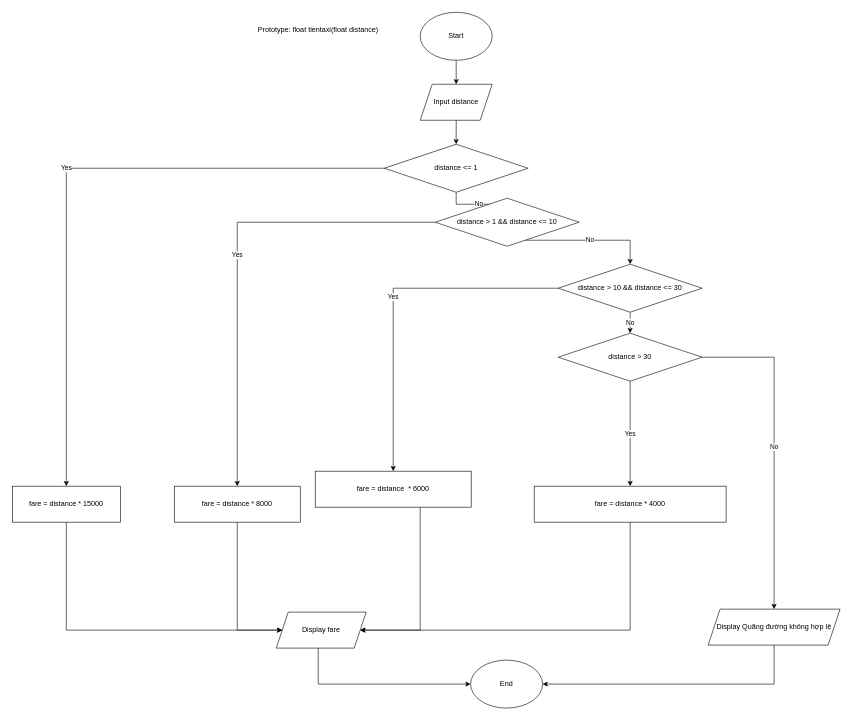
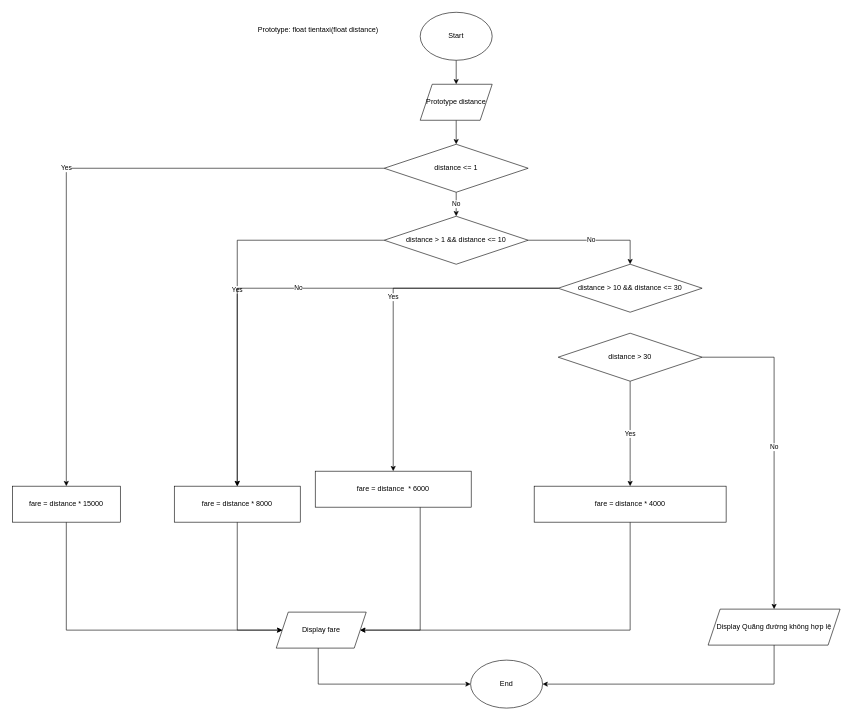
node "Input distance": label "Input distance" -> "Prototype distance"
node "distance > 1 && distance <= 10": moved (507, 222) -> (456, 240)
edge "distance > 10 && distance <= 30" -> "distance > 30": now "distance > 10 && distance <= 30" -> "fare = distance * 8000"
